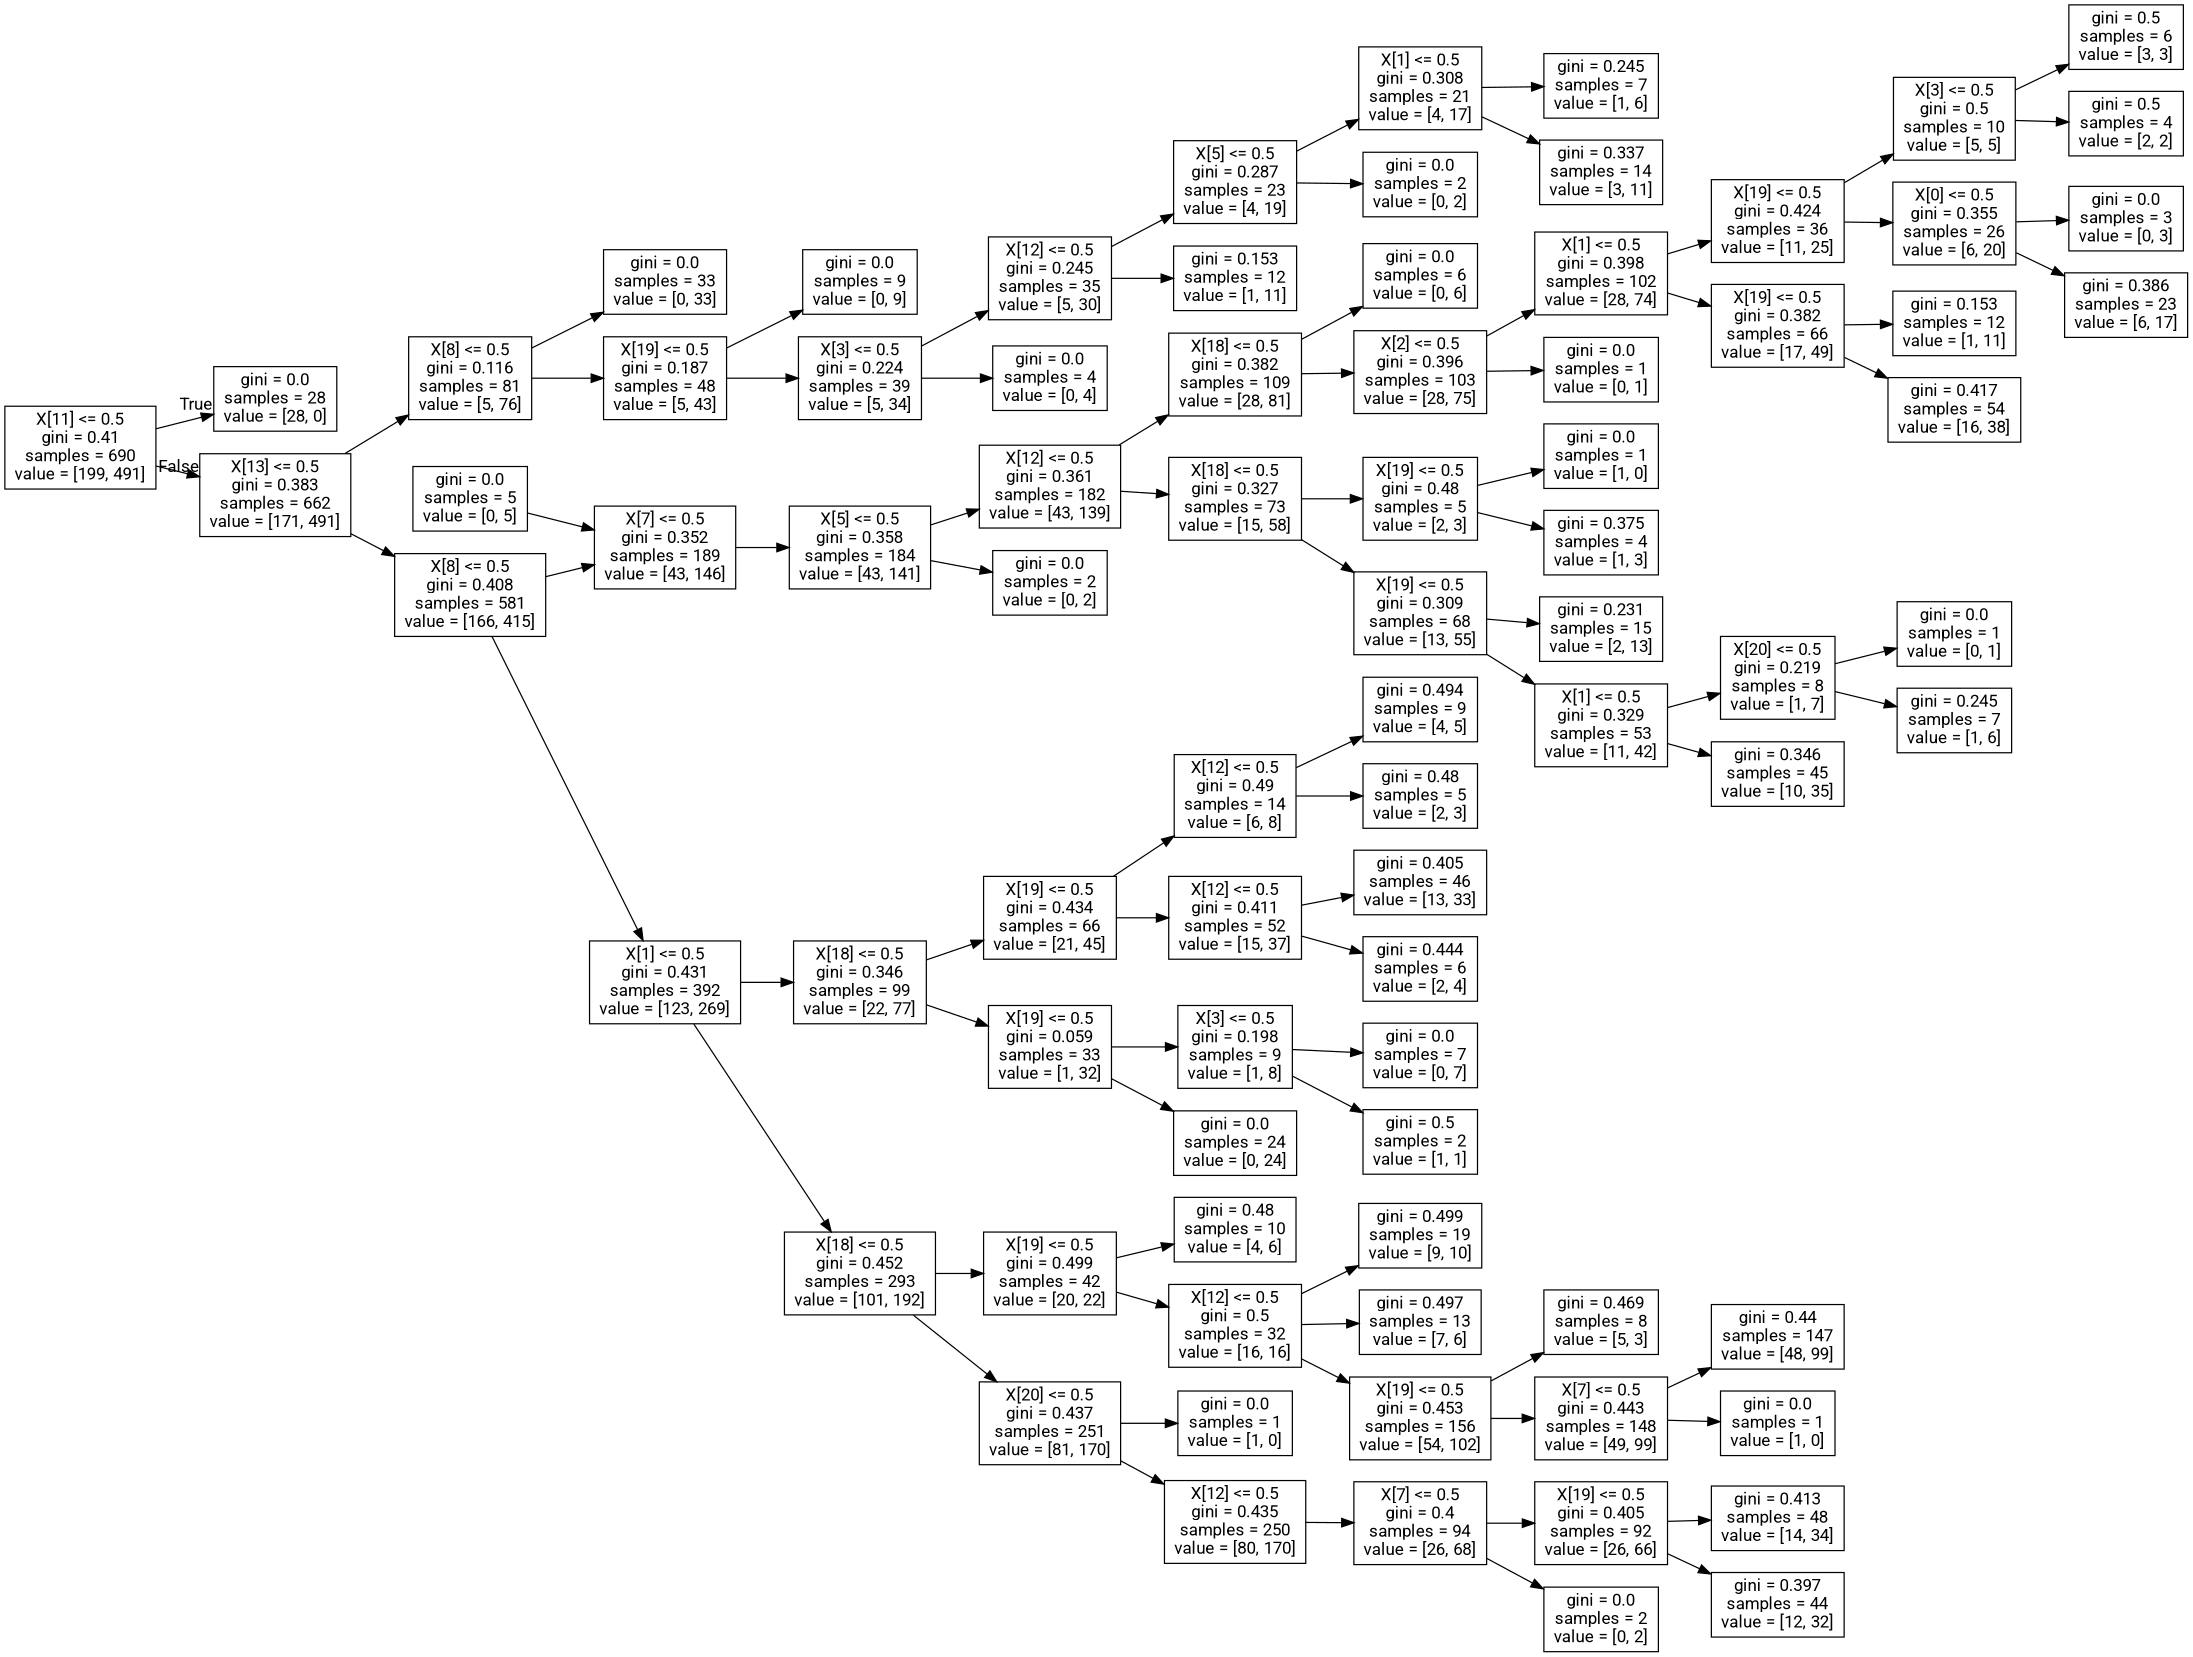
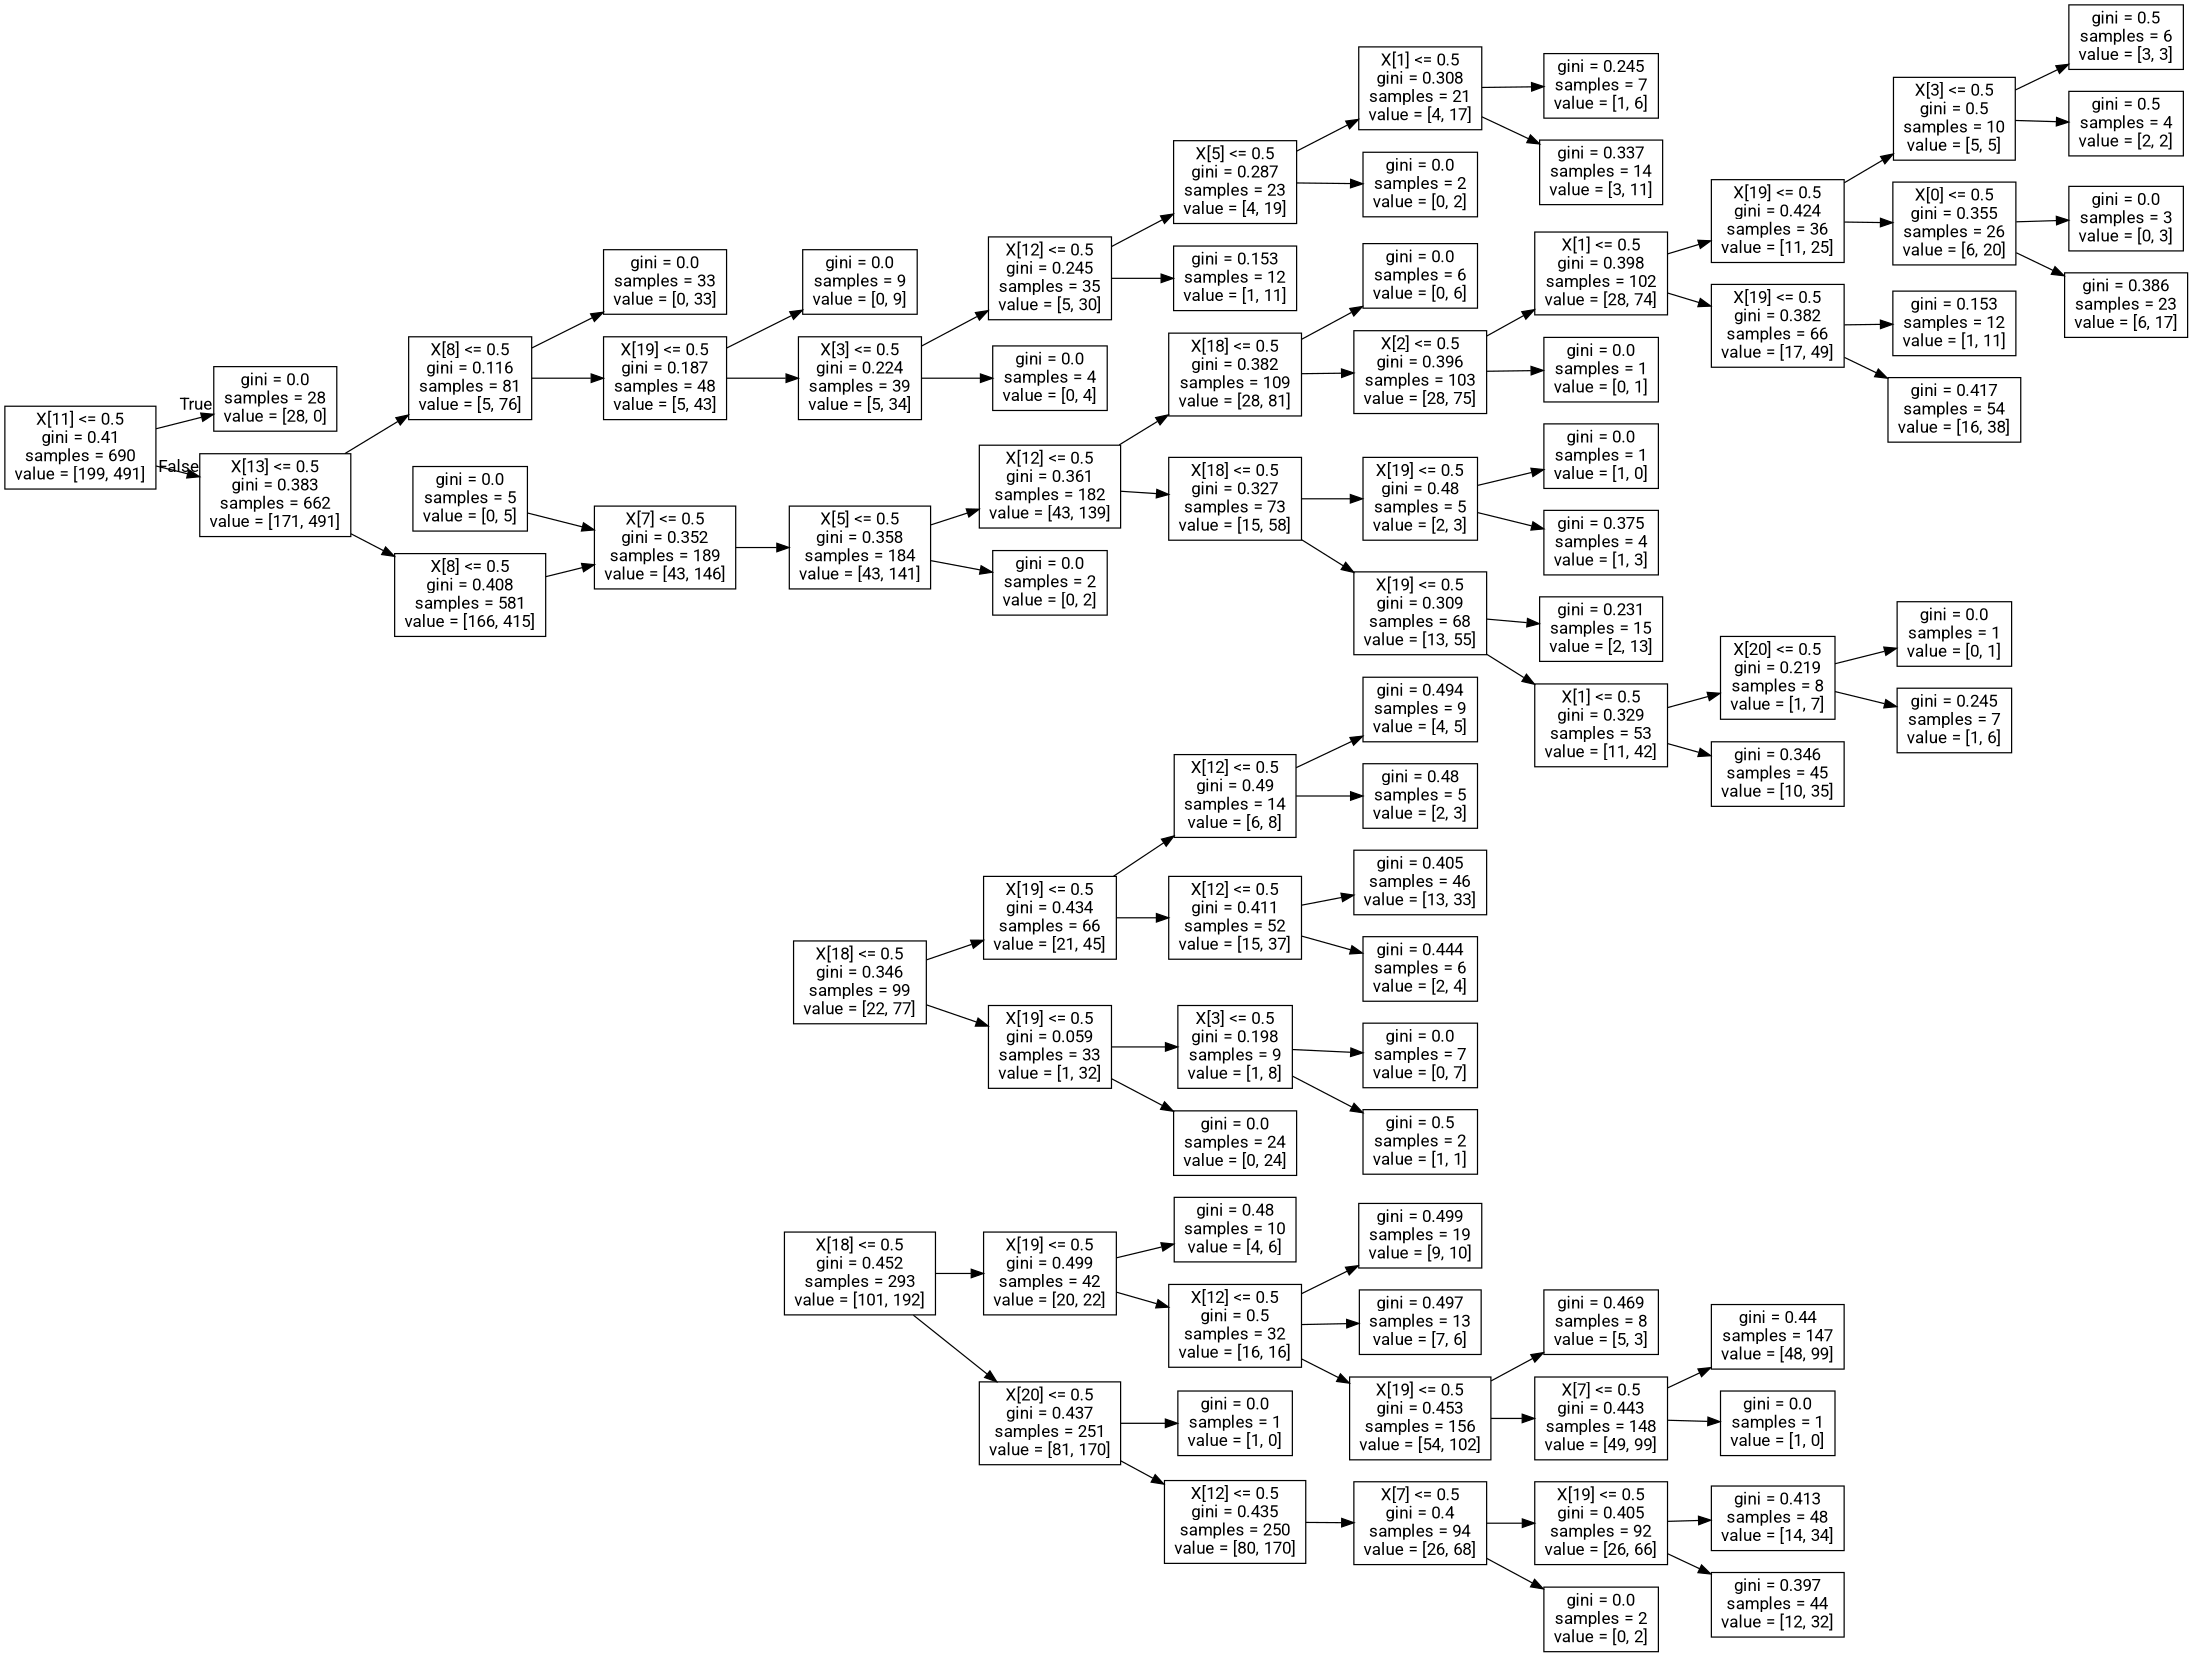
node "X[1] <= 0.5 gini = 0.431 samples = 392 value = [123, 269]": removed
